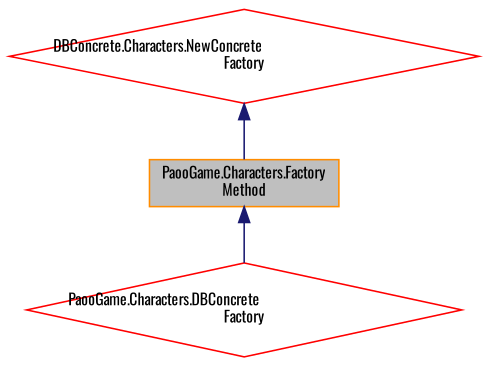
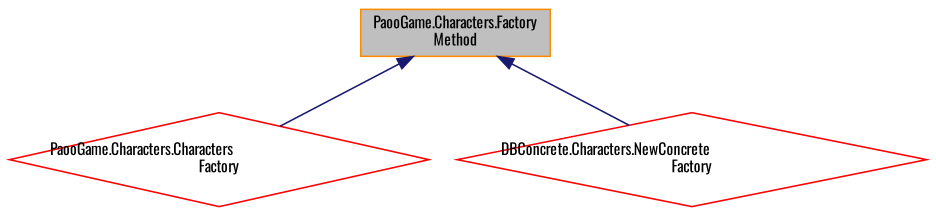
edge "PaooGame.Characters.Factory Method" -> "DBConcrete.Characters.NewConcrete Factory": reversed
node "PaooGame.Characters.DBConcrete Factory": label "PaooGame.Characters.DBConcrete Factory" -> "PaooGame.Characters.Characters Factory"
